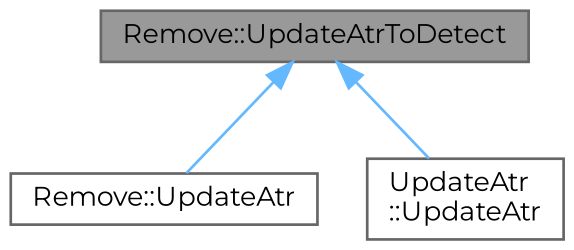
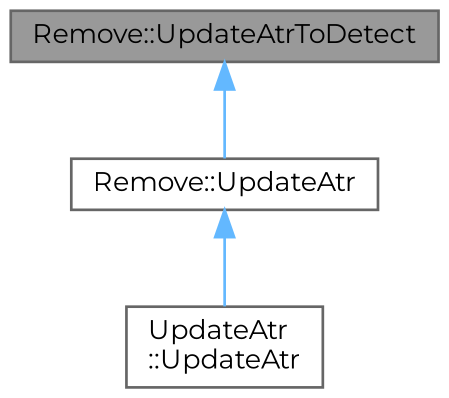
edge "UpdateAtr ::UpdateAtr" -> "Remove::UpdateAtrToDetect": now "UpdateAtr ::UpdateAtr" -> "Remove::UpdateAtr"
